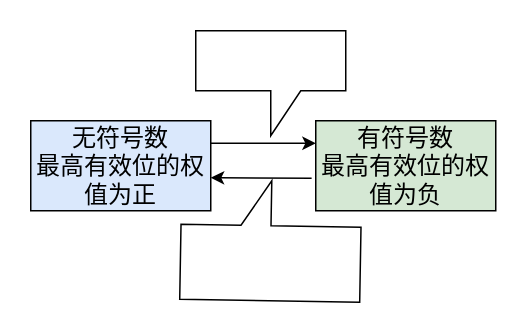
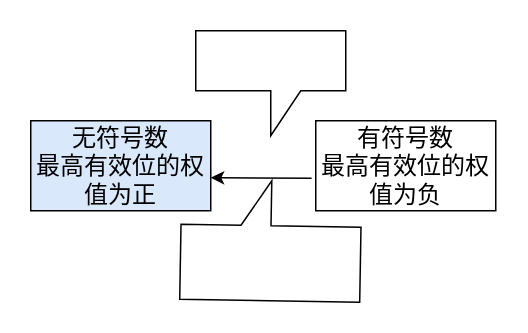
edge "无符号数 最高有效位的权值为正" -> "有符号数 最高有效位的权值为负": removed
node "有符号数 最高有效位的权值为负": fillcolor #d5e8d4 -> #ffffff
